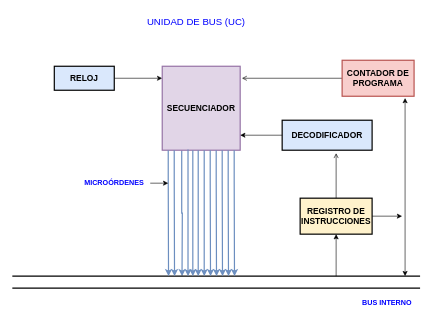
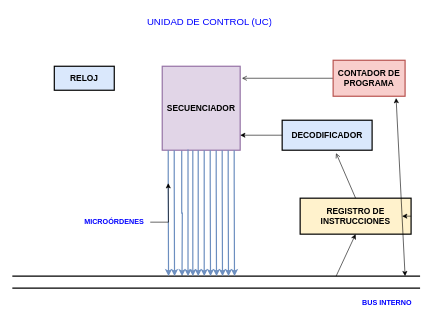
node "UNIDAD DE BUS (UC)": label "UNIDAD DE BUS (UC)" -> "UNIDAD DE CONTROL (UC)"
edge "RELOJ" -> "SECUENCIADOR": removed
node "CONTADOR DE PROGRAMA": moved (378, 78) -> (369, 78)
node "MICROÓRDENES": moved (114, 183) -> (114, 222)
node "REGISTRO DE INSTRUCCIONES": size 72x36 -> 111x36
